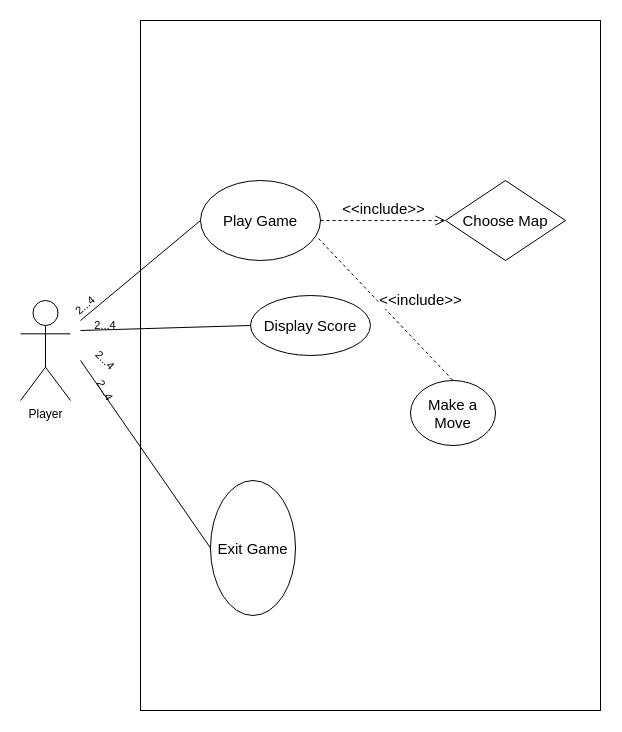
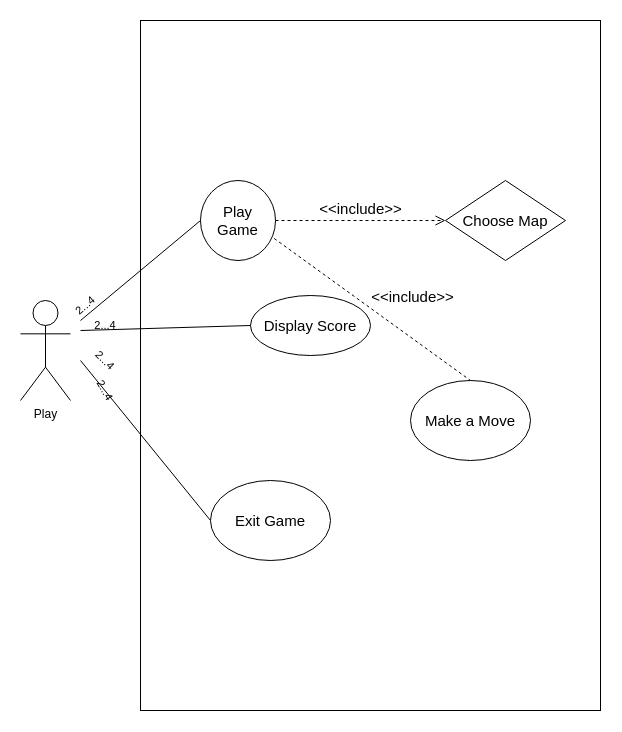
node "Play Game": size 120x80 -> 75x80
node "Make a Move": size 85x65 -> 120x80
node "Player": label "Player" -> "Play"
node "Exit Game": size 85x135 -> 120x80
